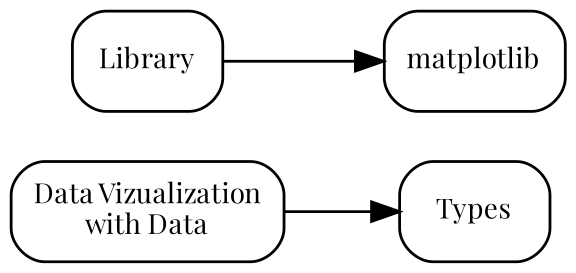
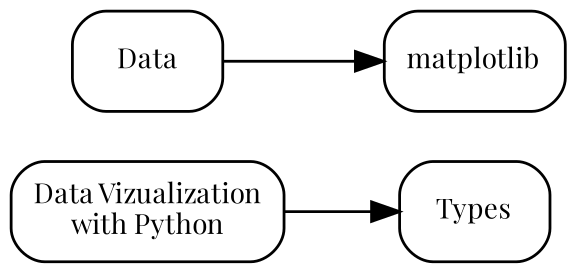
node "Library": label "Library" -> "Data"
node "Data Vizualization with Data": label "Data Vizualization with Data" -> "Data Vizualization with Python"
